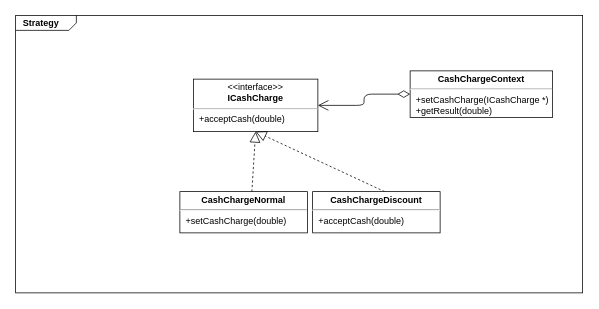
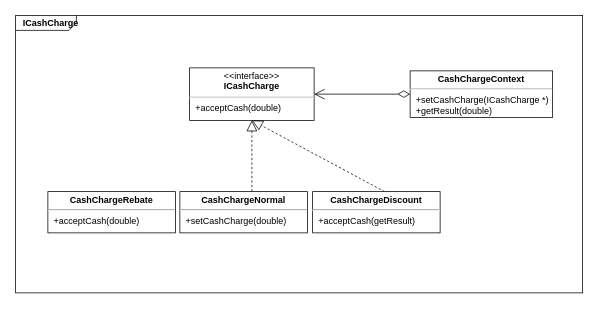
node "Strategy": label "Strategy" -> "ICashCharge"
node "<<interface>> ICashCharge +acceptCash(double)": moved (255, 105) -> (252, 94)
node "CashChargeDiscount +acceptCash(double)": label "CashChargeDiscount +acceptCash(double)" -> "CashChargeDiscount +acceptCash(getResult)"
node "CashChargeRebate +acceptCash(double)": added
